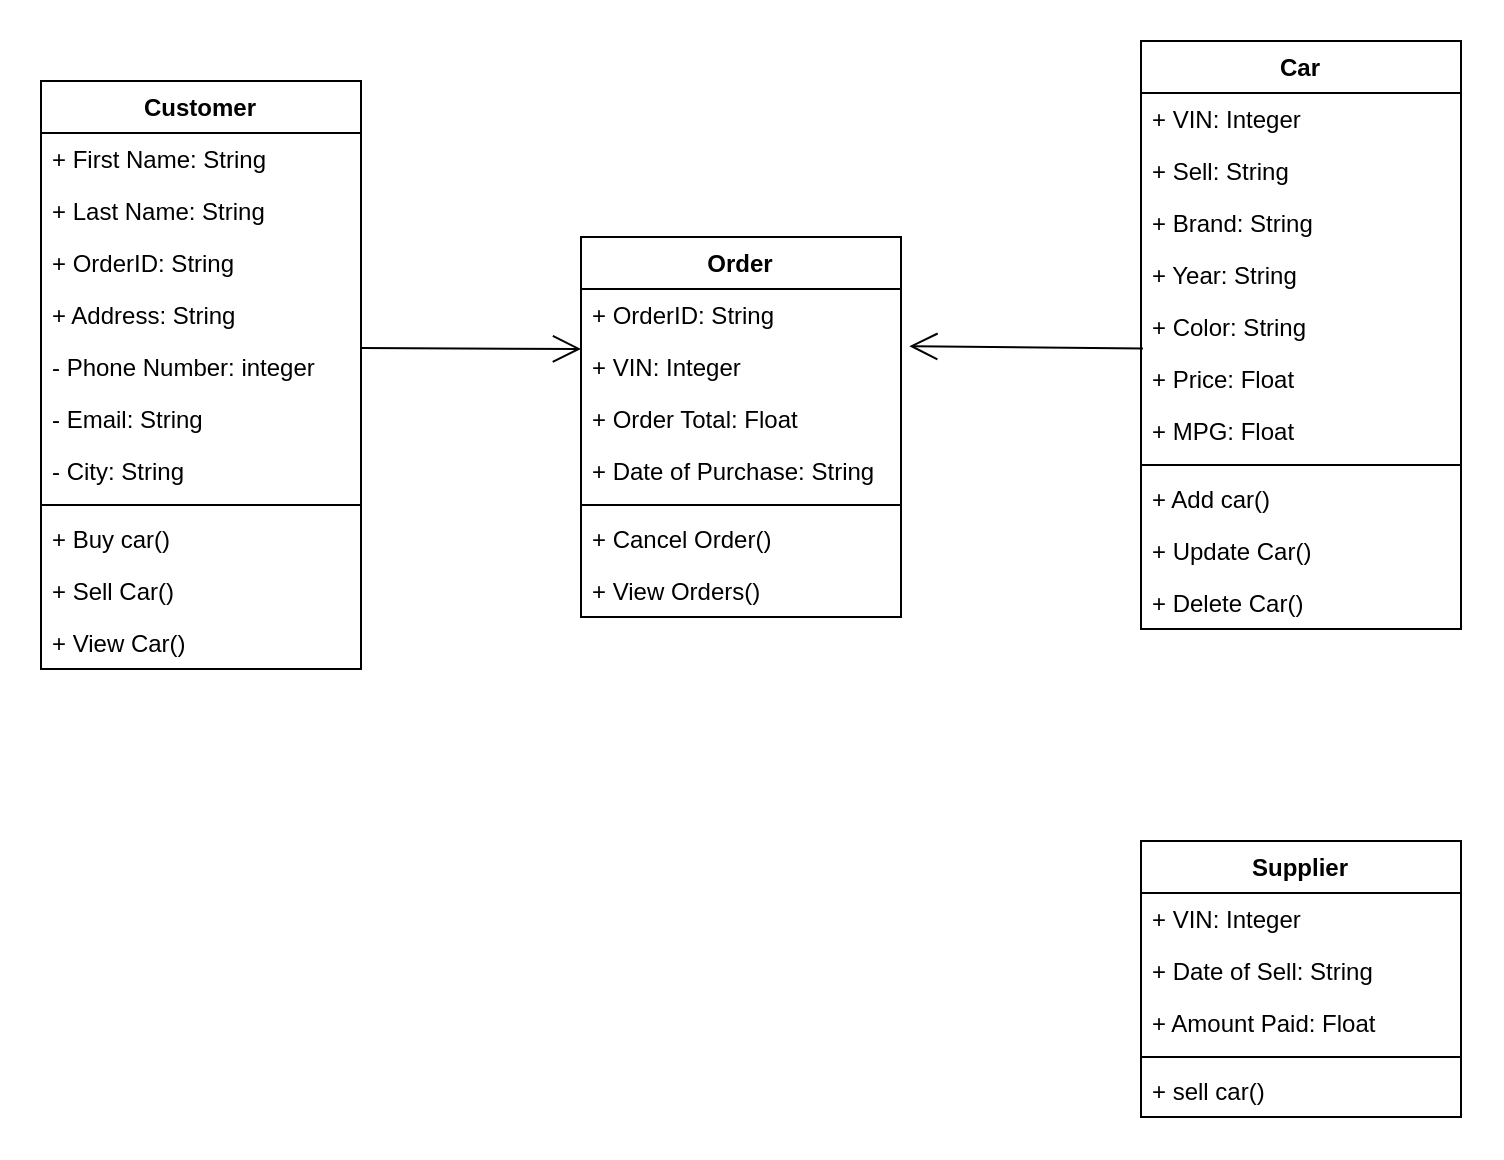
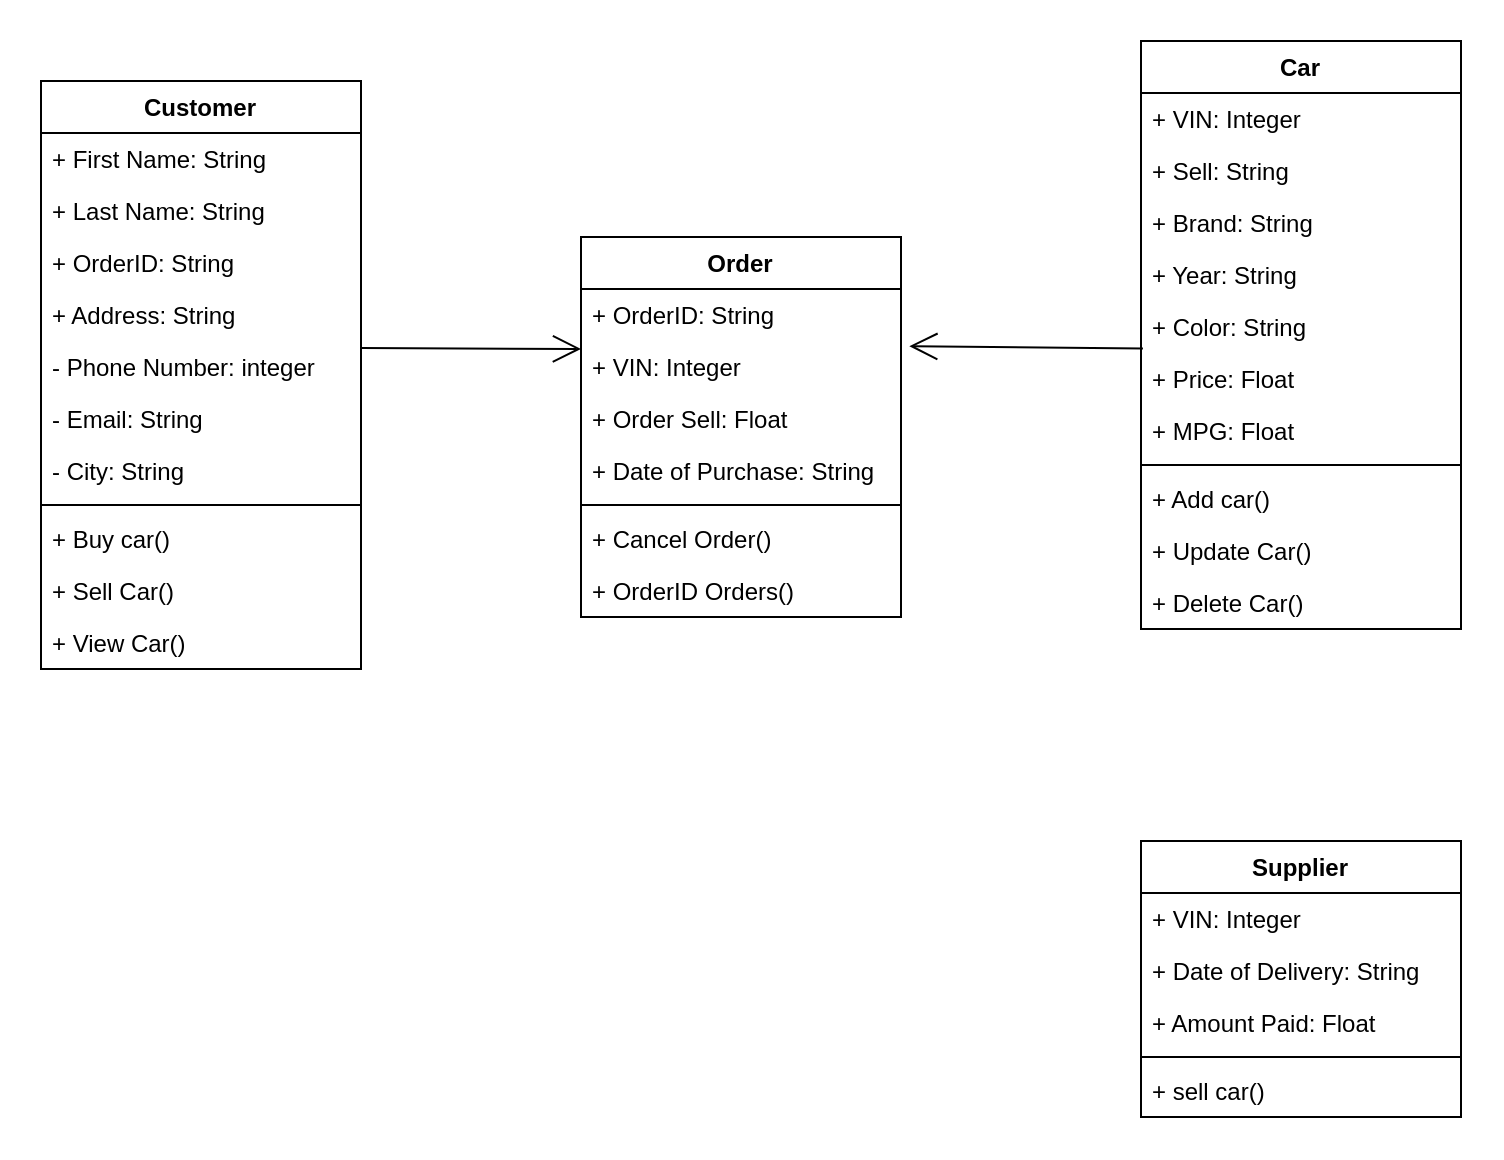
node "+ Order Total: Float": label "+ Order Total: Float" -> "+ Order Sell: Float"
node "+ View Orders()": label "+ View Orders()" -> "+ OrderID Orders()"
node "+ Date of Sell: String": label "+ Date of Sell: String" -> "+ Date of Delivery: String"
